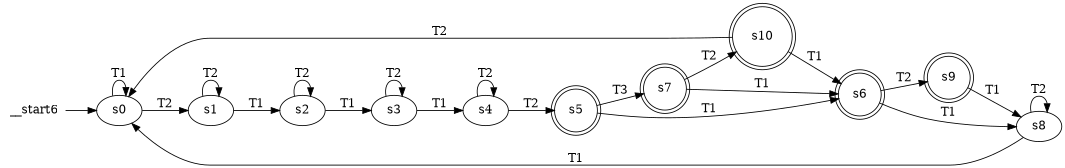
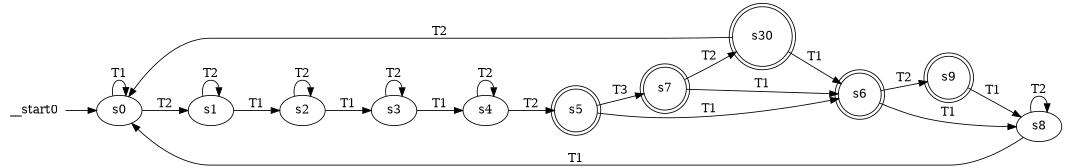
node "s10": label "s10" -> "s30"
node "__start6": label "__start6" -> "__start0"
